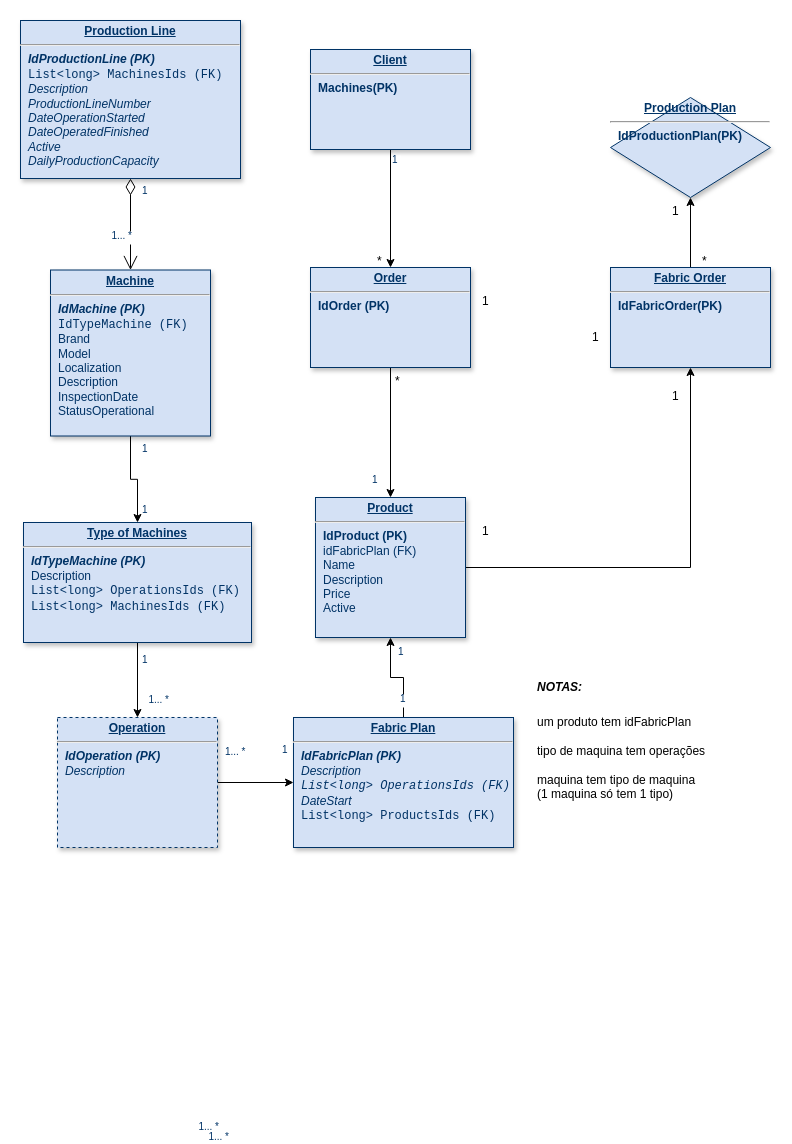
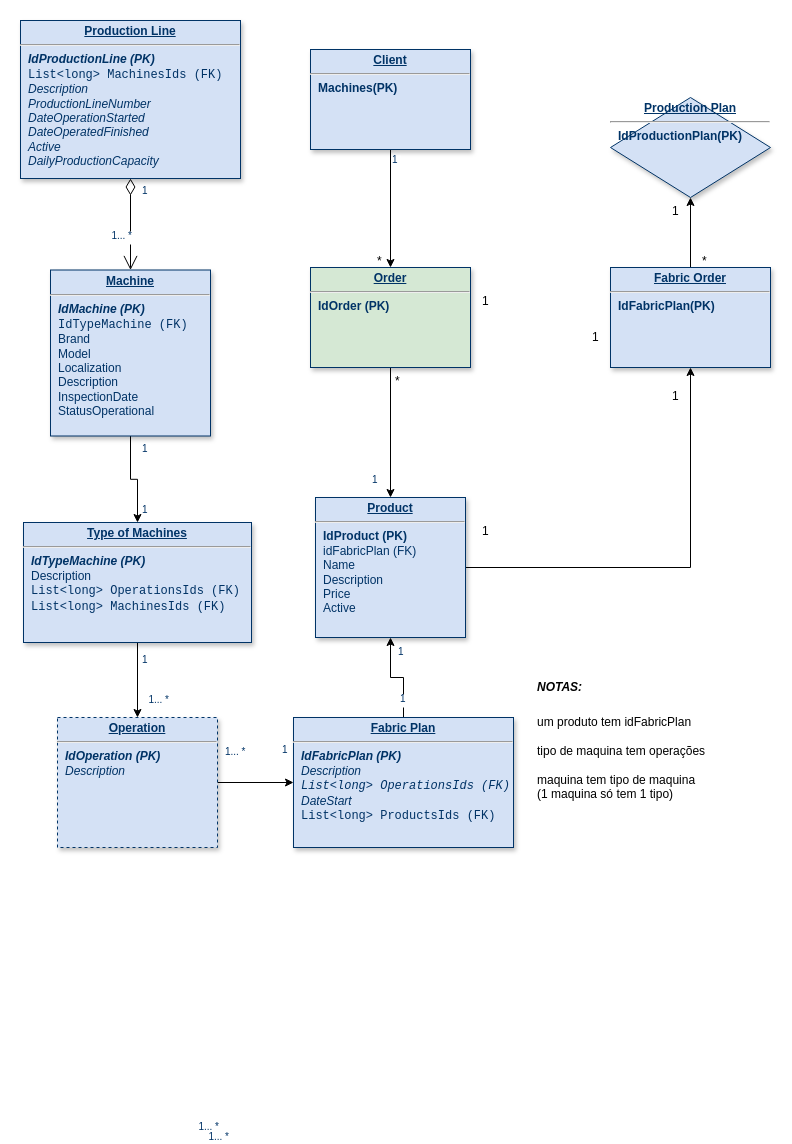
node "Fabric Order IdFabricOrder(PK)": label "Fabric Order IdFabricOrder(PK)" -> "Fabric Order IdFabricPlan(PK)"
node "Order IdOrder (PK)": fillcolor #d4e1f5 -> #d5e8d4
